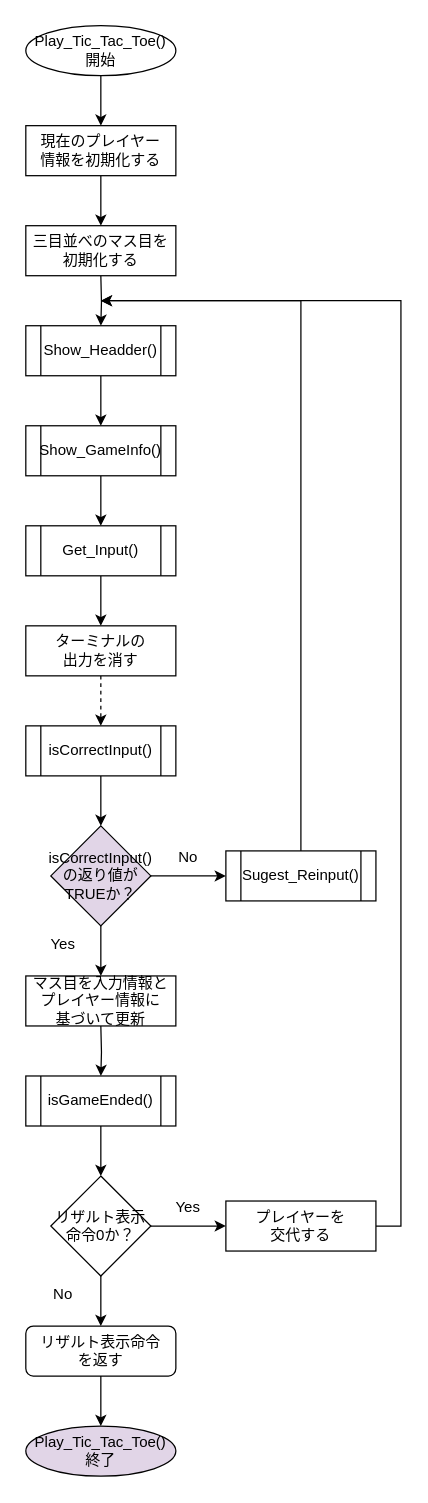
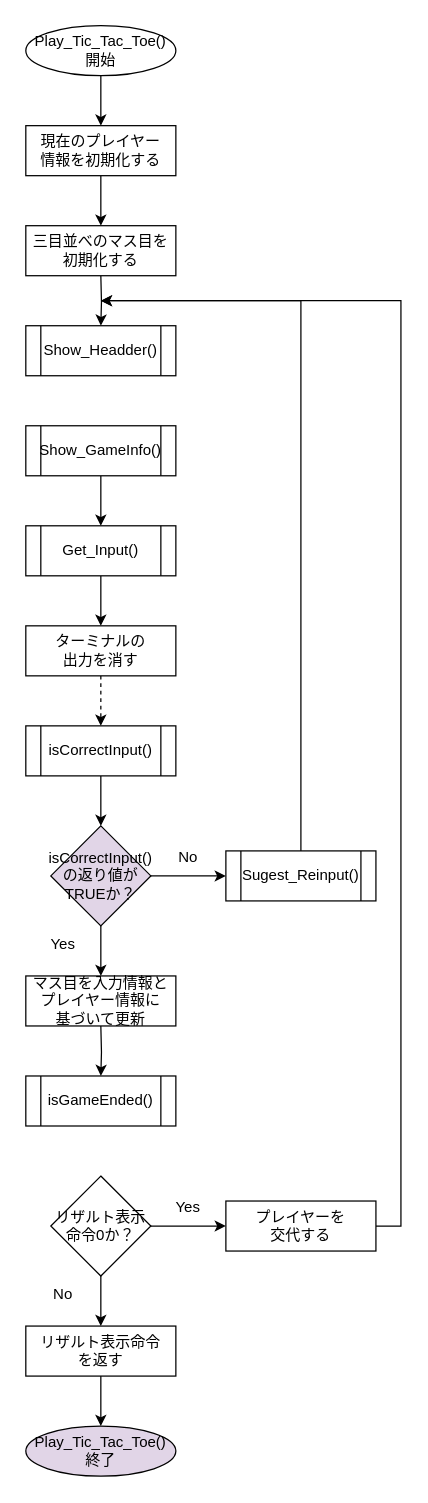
edge "Show_Headder()" -> "Show_GameInfo()": removed
edge "isGameEnded()" -> "リザルト表示命令0か？": removed
node "リザルト表示命令 を返す": shape rounded rectangle -> rectangle
